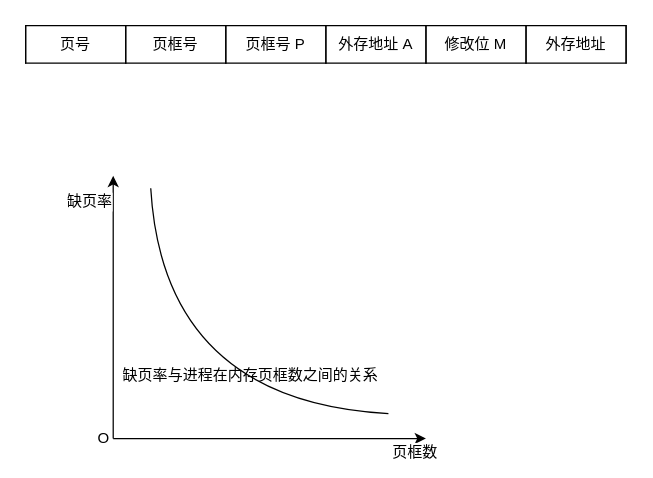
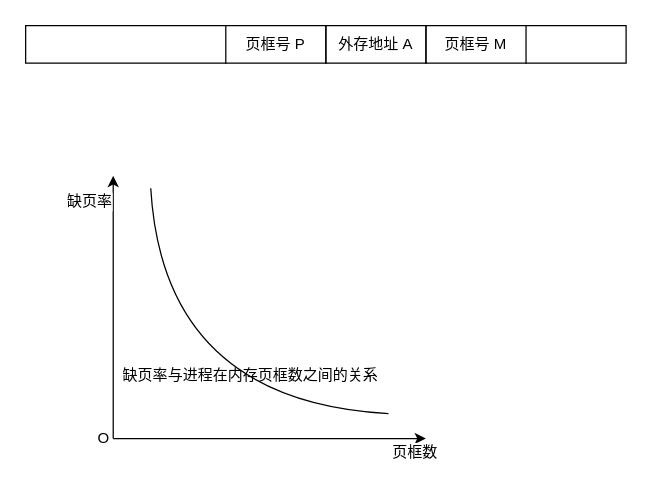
node "页号": removed
node "页框号": removed
node "修改位 M": label "修改位 M" -> "页框号 M"
node "外存地址": removed
